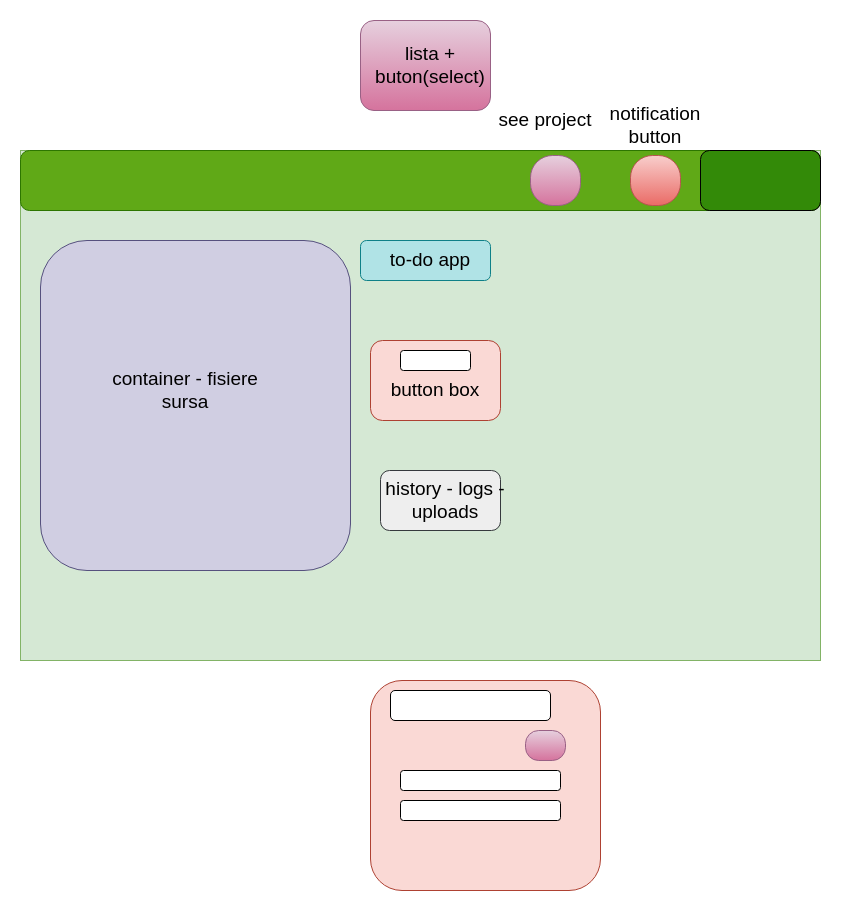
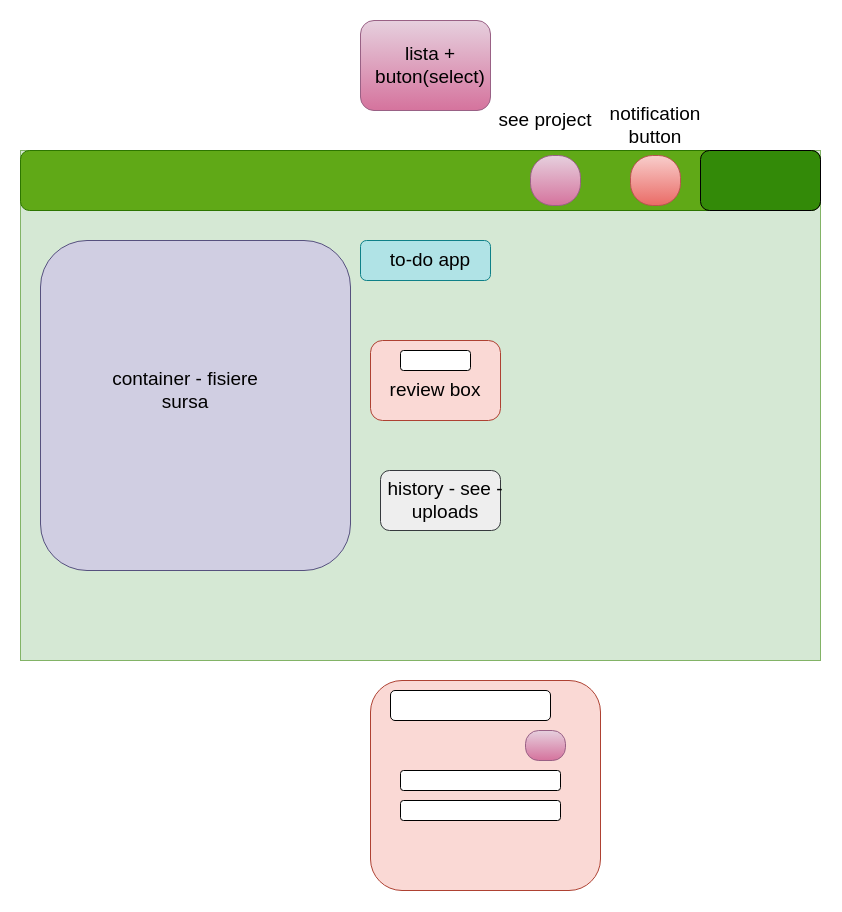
node "button box": label "button box" -> "review box"
node "history - logs - uploads": label "history - logs - uploads" -> "history - see - uploads"
